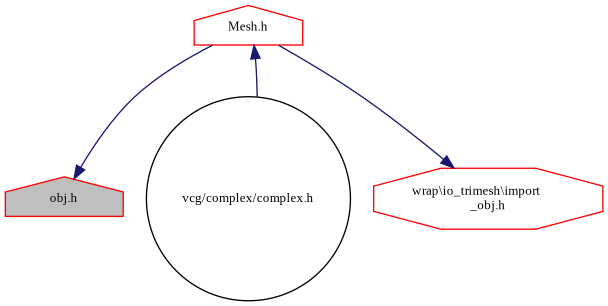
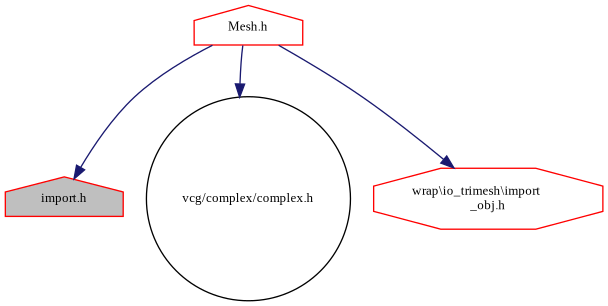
edge "vcg/complex/complex.h" -> "Mesh.h": reversed
node "obj.h": label "obj.h" -> "import.h"
